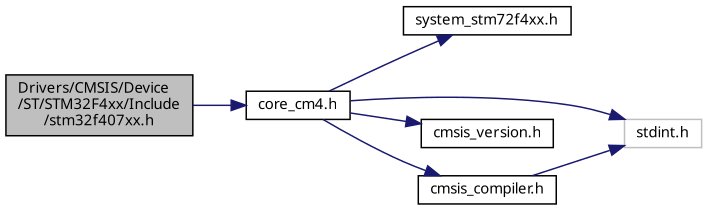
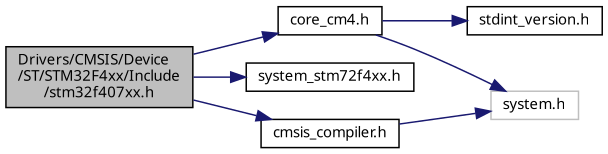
edge "core_cm4.h" -> "system_stm72f4xx.h": now "Drivers/CMSIS/Device /ST/STM32F4xx/Include /stm32f407xx.h" -> "system_stm72f4xx.h"
node "cmsis_version.h": label "cmsis_version.h" -> "stdint_version.h"
node "stdint.h": label "stdint.h" -> "system.h"
edge "core_cm4.h" -> "cmsis_compiler.h": now "Drivers/CMSIS/Device /ST/STM32F4xx/Include /stm32f407xx.h" -> "cmsis_compiler.h"
